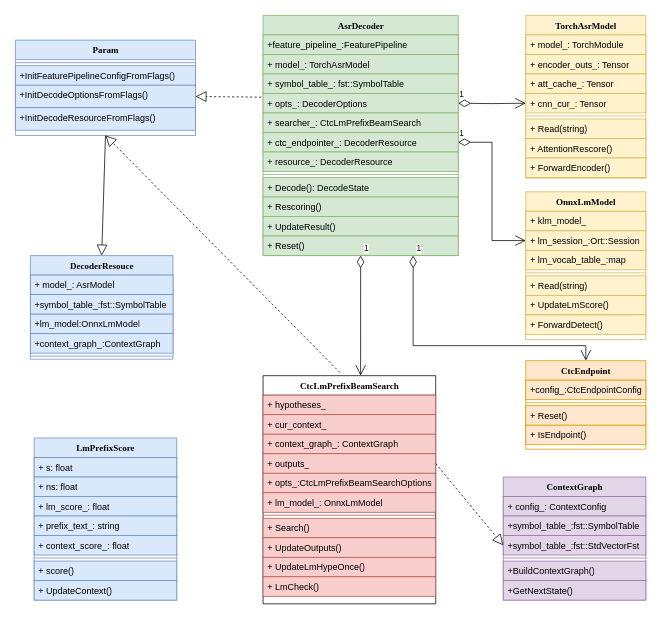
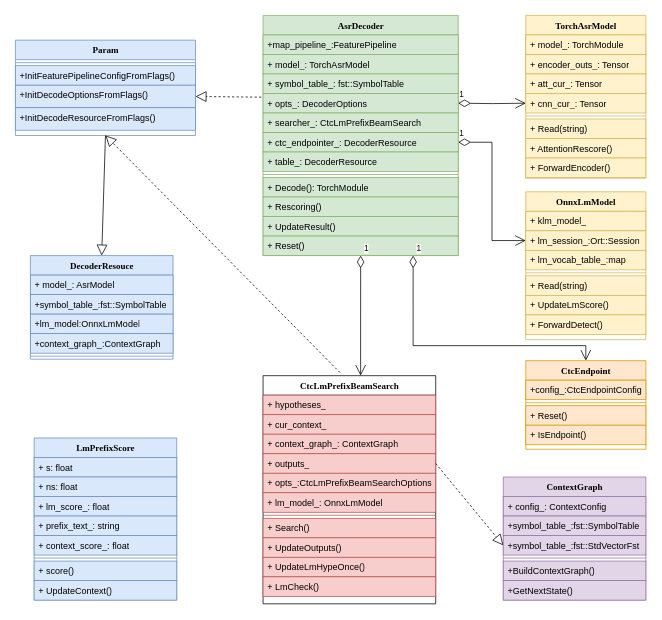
node "+feature_pipeline_:FeaturePipeline": label "+feature_pipeline_:FeaturePipeline" -> "+map_pipeline_:FeaturePipeline"
node "+ att_cache_: Tensor": label "+ att_cache_: Tensor" -> "+ att_cur_: Tensor"
node "+ resource_: DecoderResource": label "+ resource_: DecoderResource" -> "+ table_: DecoderResource"
node "+ Decode(): DecodeState": label "+ Decode(): DecodeState" -> "+ Decode(): TorchModule"
